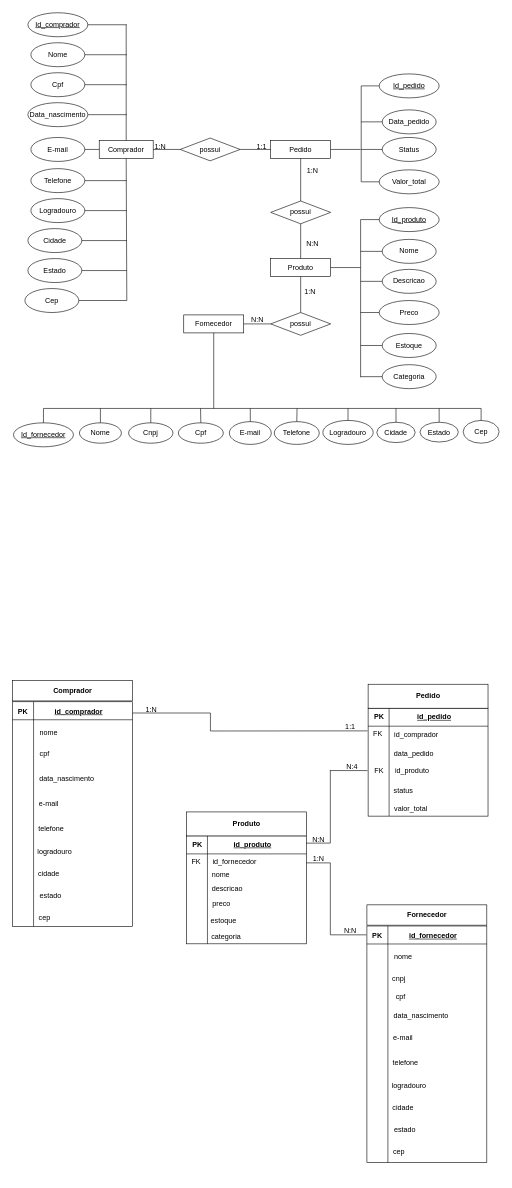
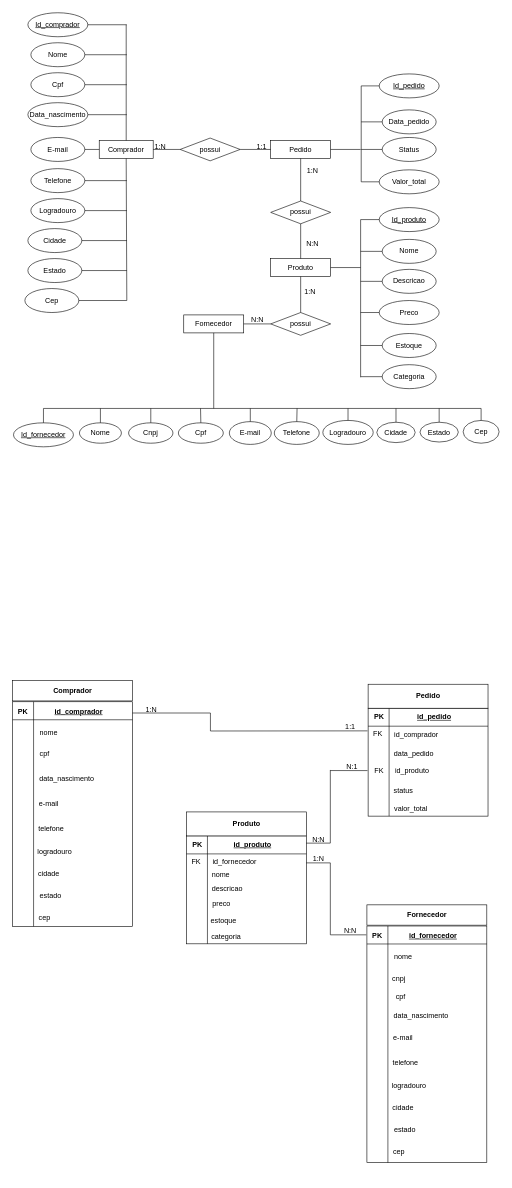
node "N:4": label "N:4" -> "N:1"
